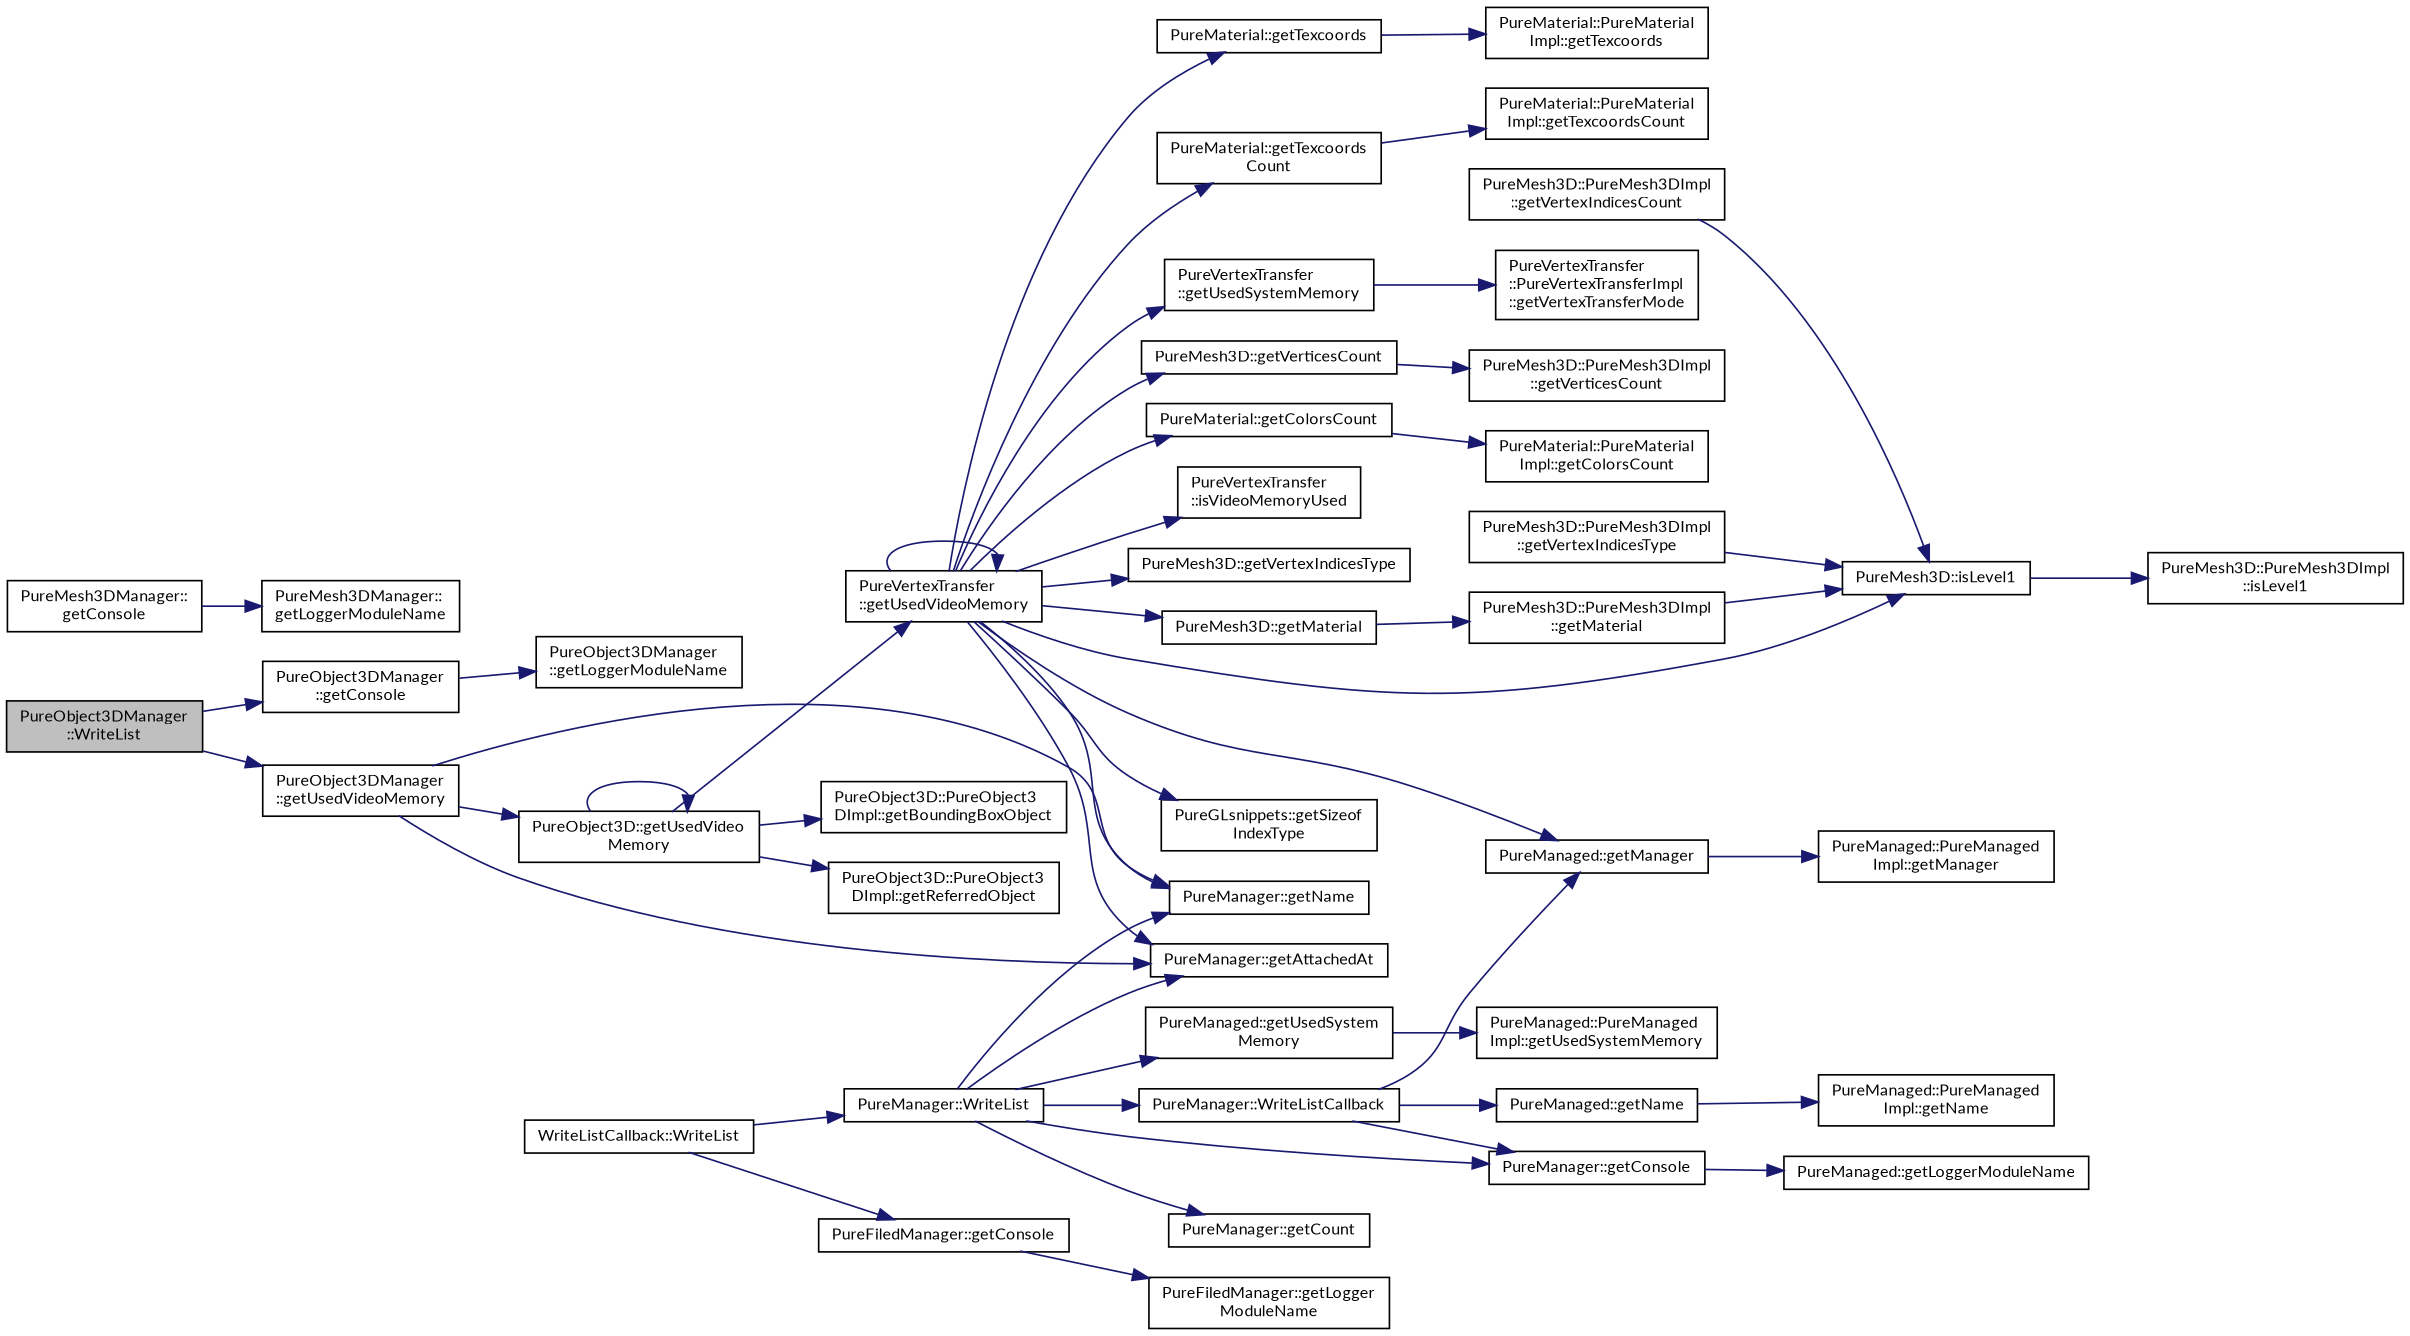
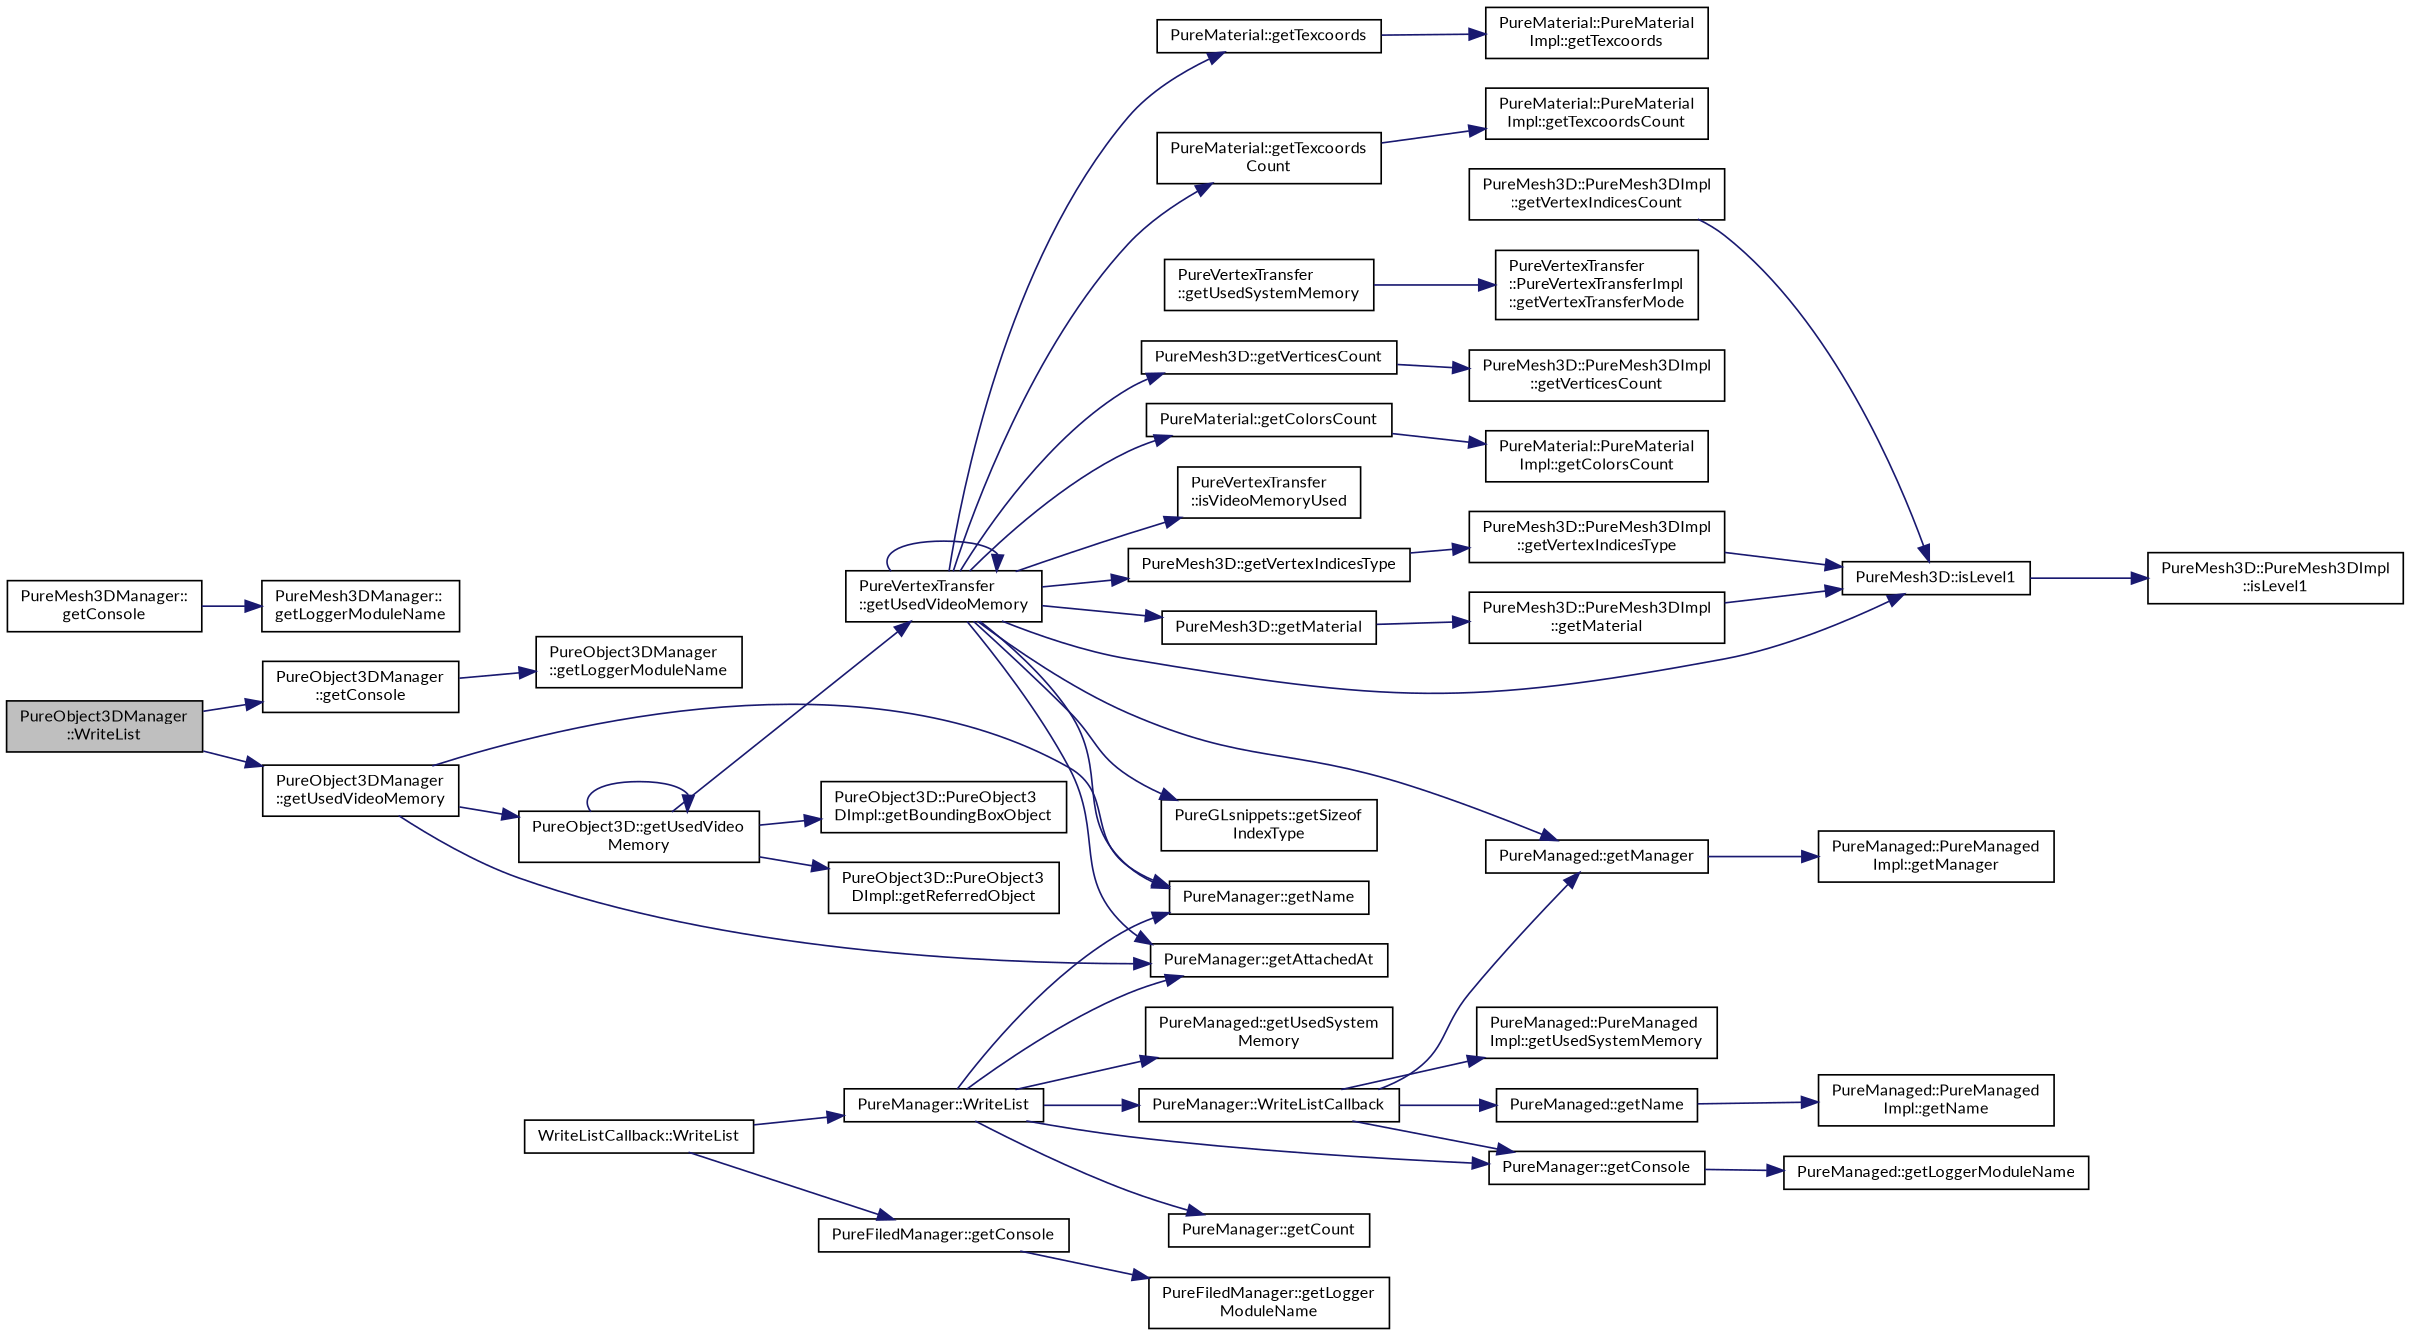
edge "PureVertexTransfer ::getUsedVideoMemory" -> "PureVertexTransfer ::getUsedSystemMemory": removed
edge "PureMesh3D::getVertexIndicesType" -> "PureMesh3D::PureMesh3DImpl ::getVertexIndicesType": added
edge "PureManaged::getUsedSystem Memory" -> "PureManaged::PureManaged Impl::getUsedSystemMemory": now "PureManager::WriteListCallback" -> "PureManaged::PureManaged Impl::getUsedSystemMemory"
